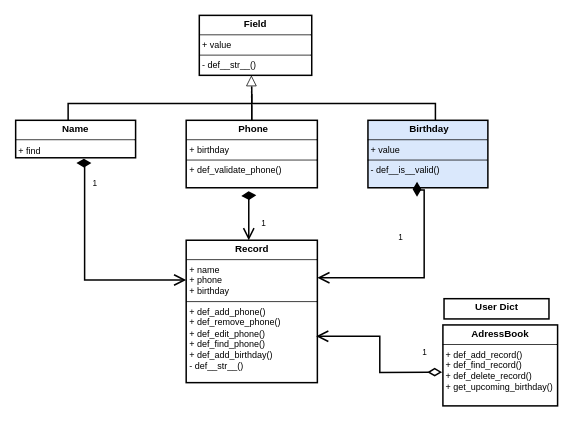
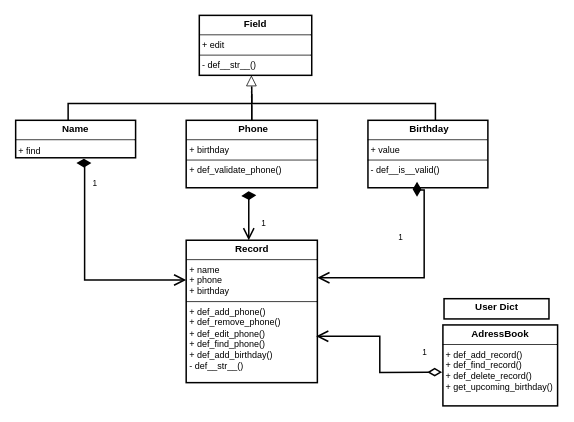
node "Field + value - def__str__()": label "Field + value - def__str__()" -> "Field + edit - def__str__()"
node "Birthday + value - def__is__valid()": fillcolor #dae8fc -> #ffffff
